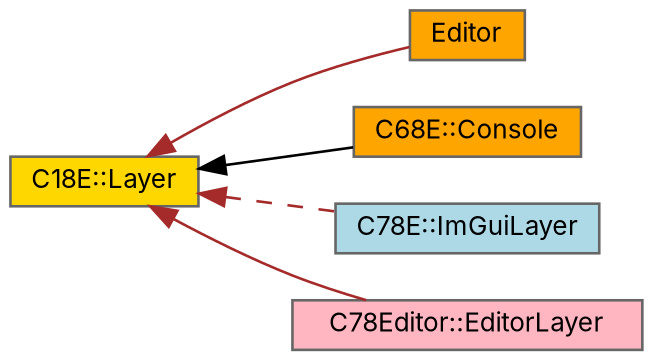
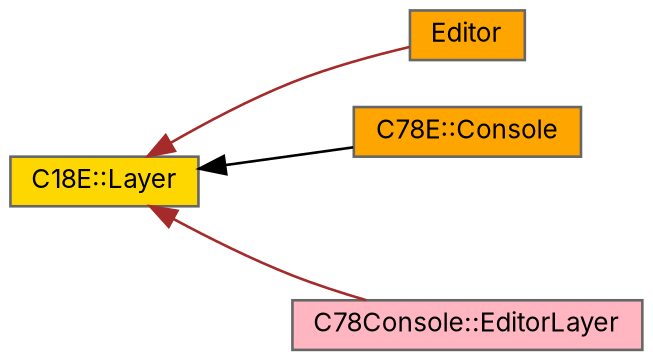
node "C68E::Console": label "C68E::Console" -> "C78E::Console"
node "C78E::ImGuiLayer": removed
node "C78Editor::EditorLayer": label "C78Editor::EditorLayer" -> "C78Console::EditorLayer"
